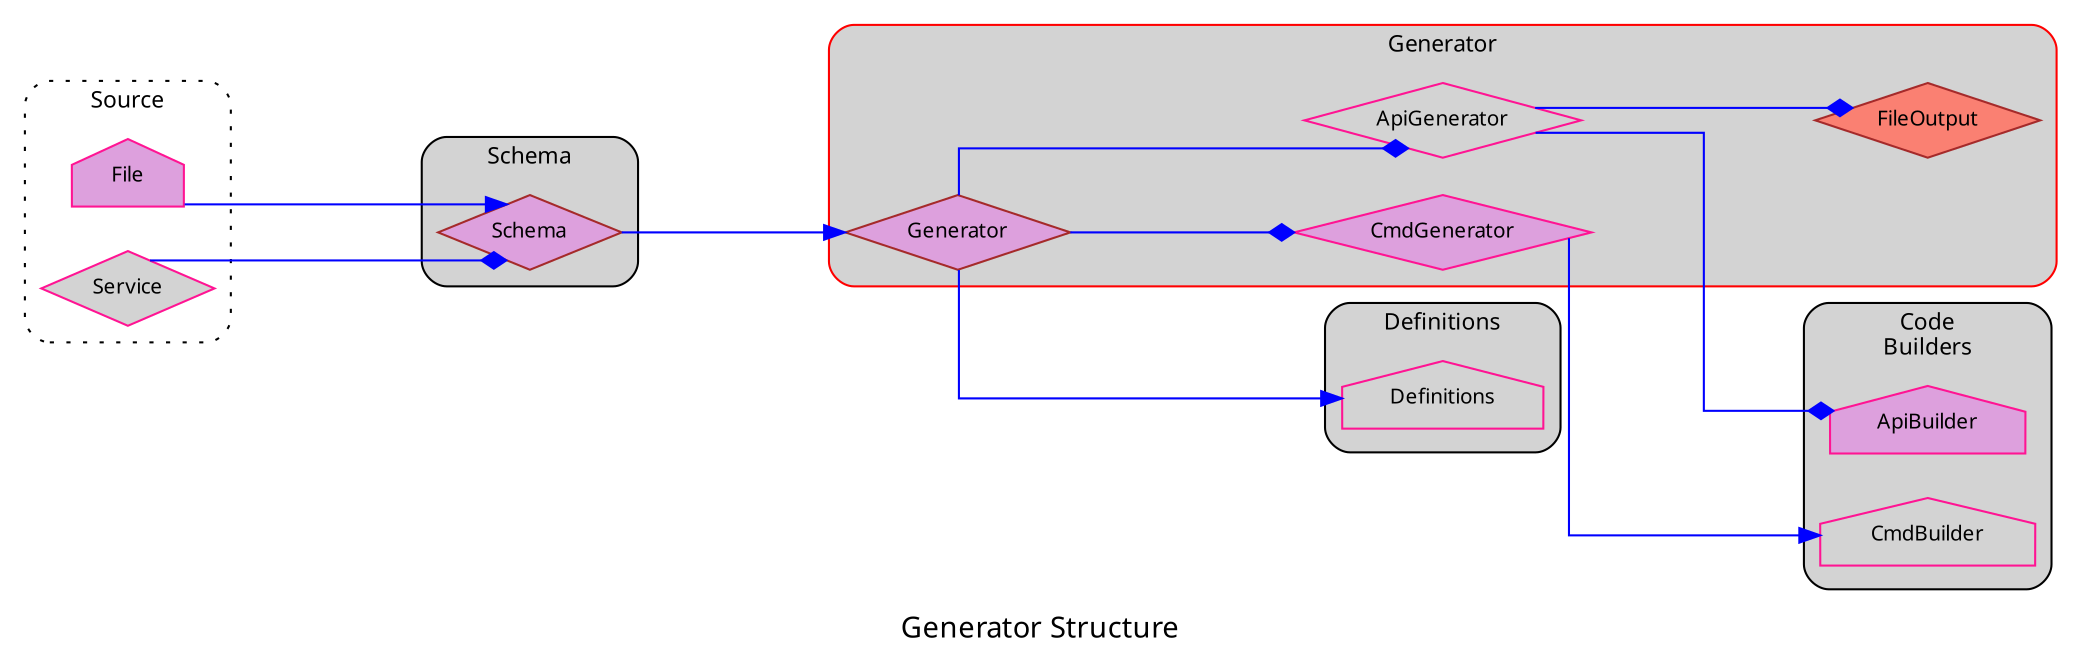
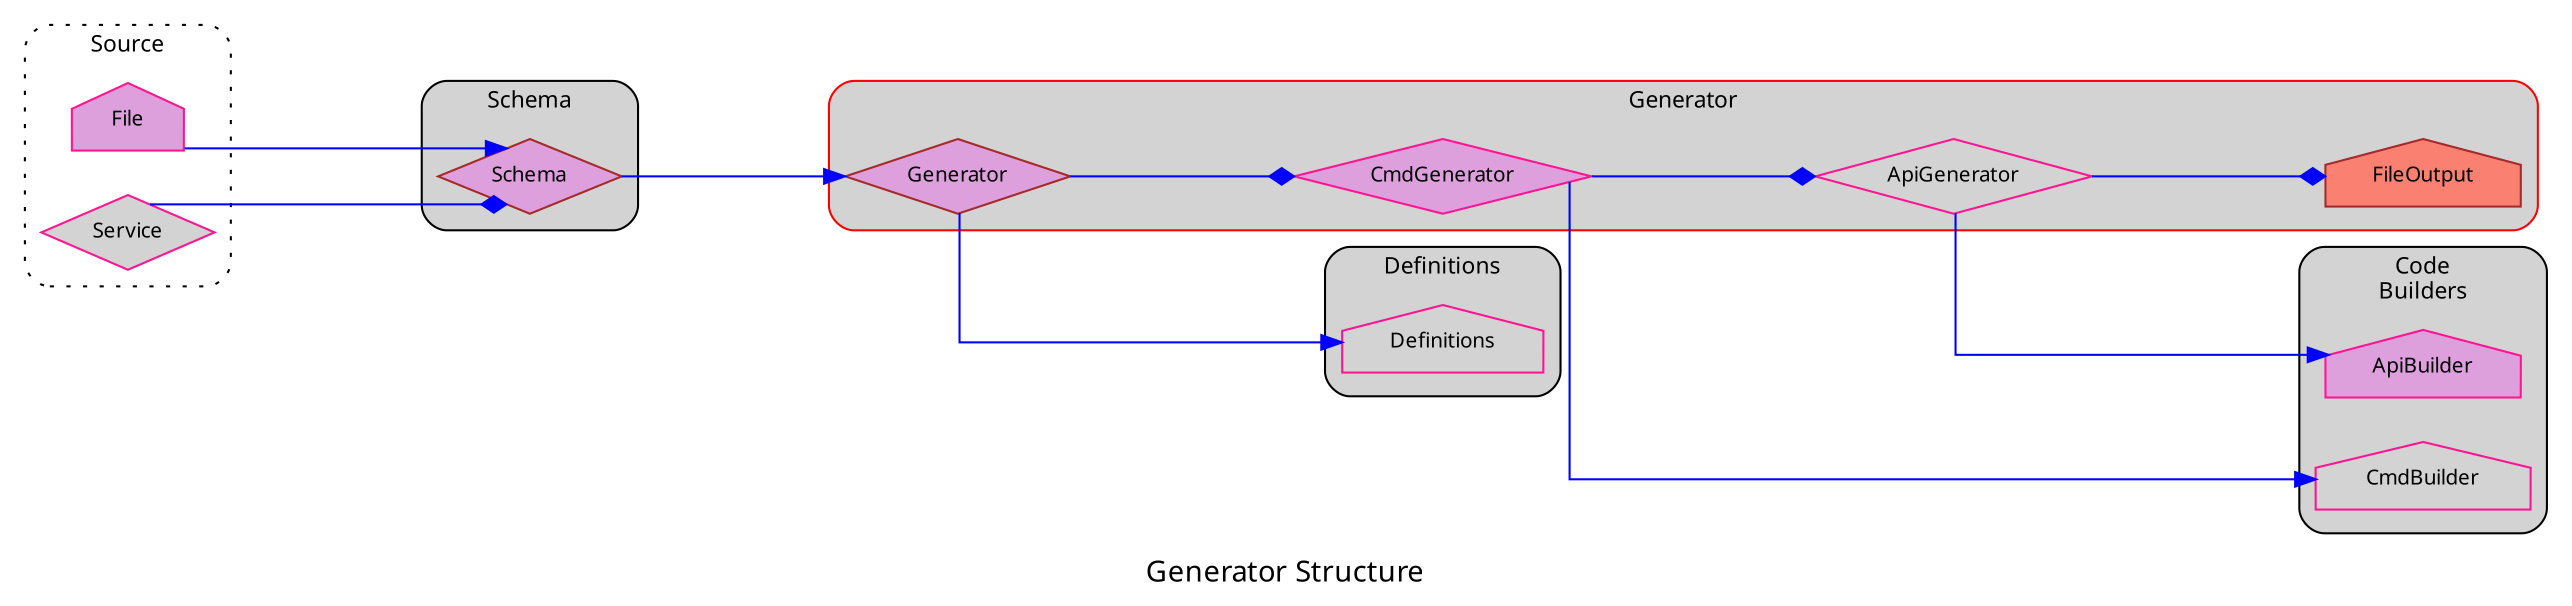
node "FileOutput": shape diamond -> house
edge "Generator" -> "ApiGenerator": now "CmdGenerator" -> "ApiGenerator"
edge "ApiGenerator" -> "ApiBuilder": arrowhead diamond -> normal
